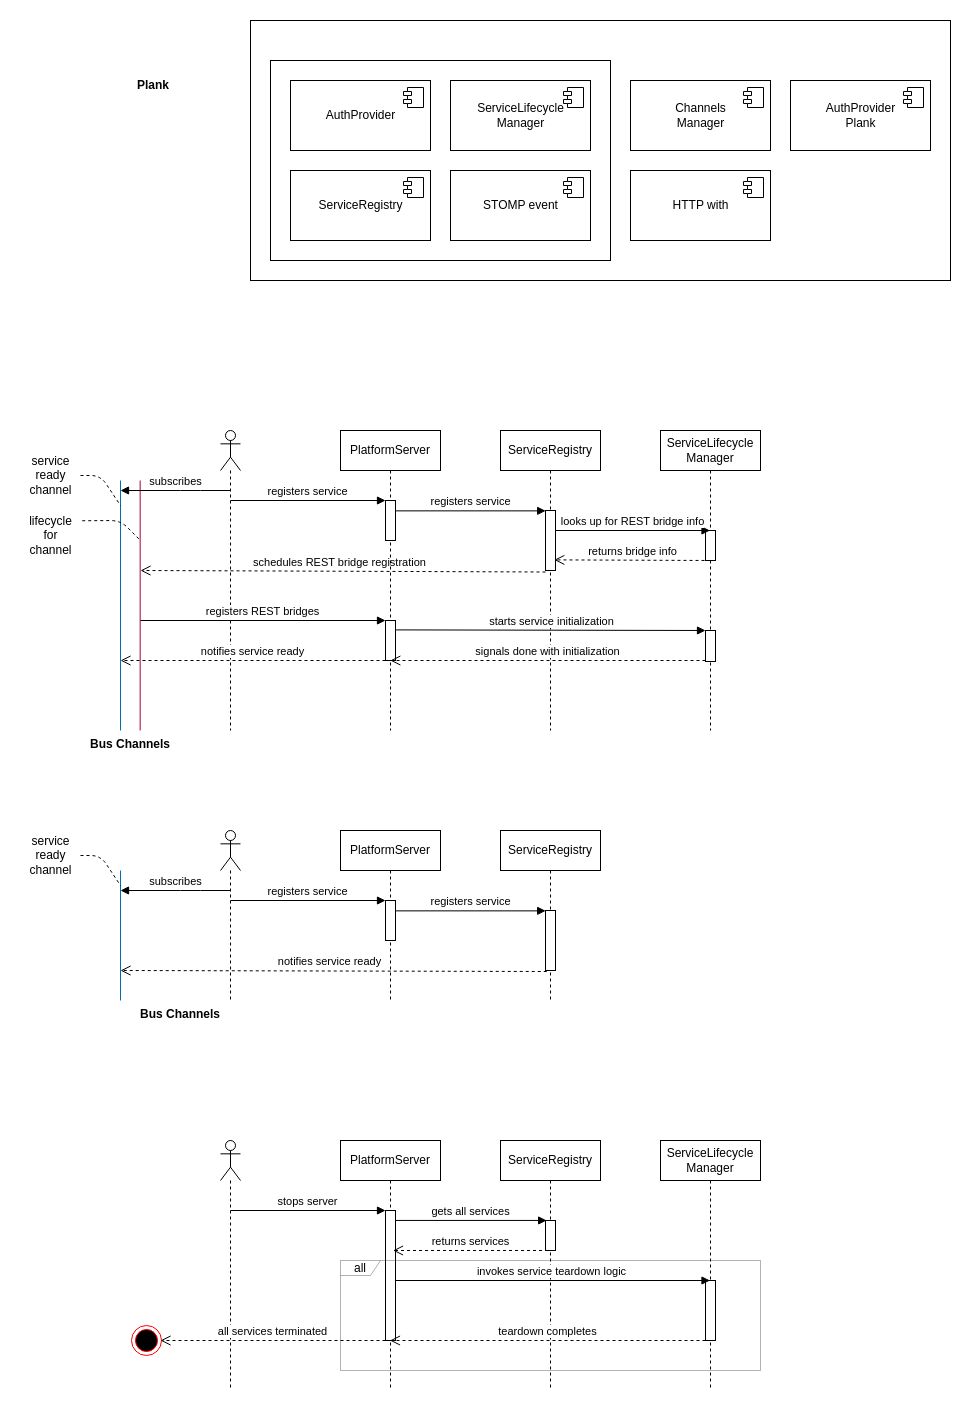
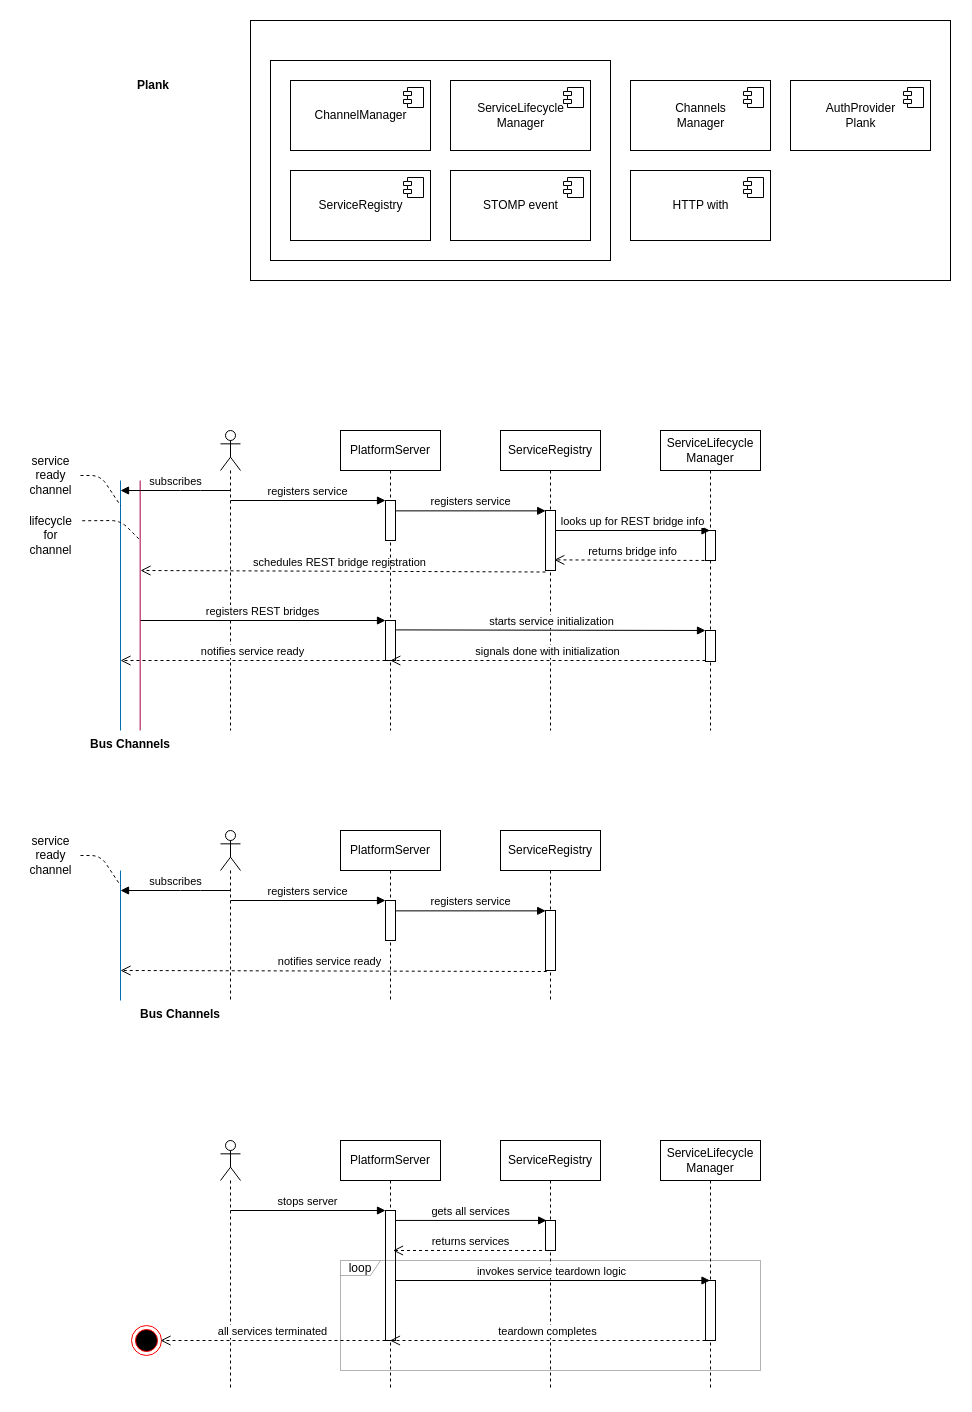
node "AuthProvider": label "AuthProvider" -> "ChannelManager"
node "all": label "all" -> "loop"
